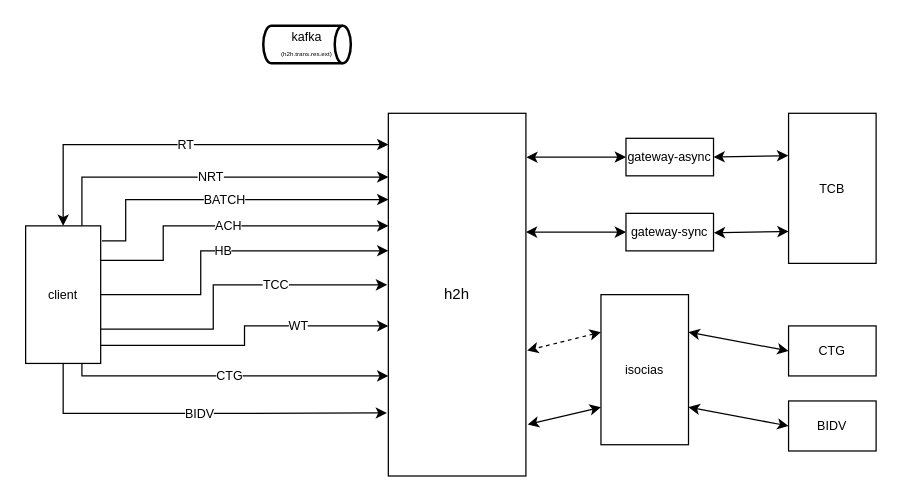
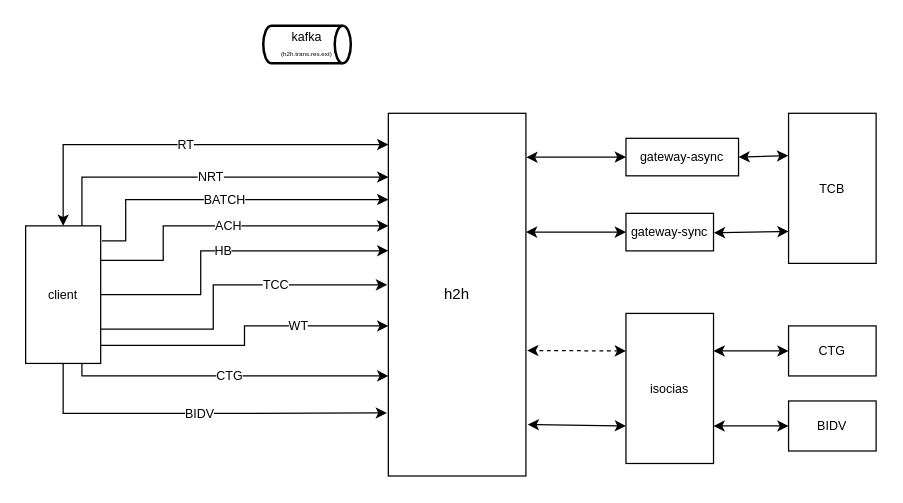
node "gateway-async": size 88x38 -> 113x38
node "isocias": moved (644, 369) -> (669, 388)
